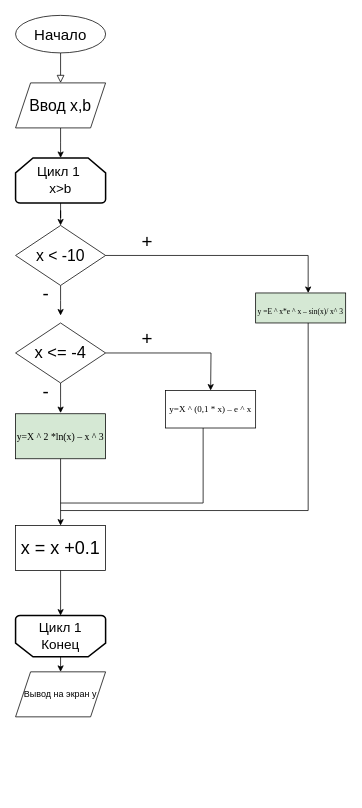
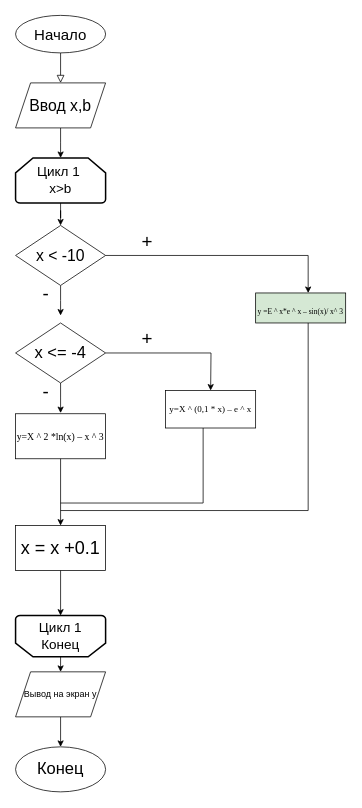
node "y=X ^ 2 *ln(x) – x ^ 3": fillcolor #d5e8d4 -> #ffffff
edge "Вывод на экран y" -> "Конец": added
node "Конец": added
